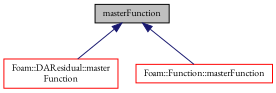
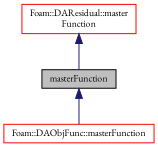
edge "Foam::DAResidual::master Function" -> "masterFunction": reversed
node "Foam::Function::masterFunction": label "Foam::Function::masterFunction" -> "Foam::DAObjFunc::masterFunction"
